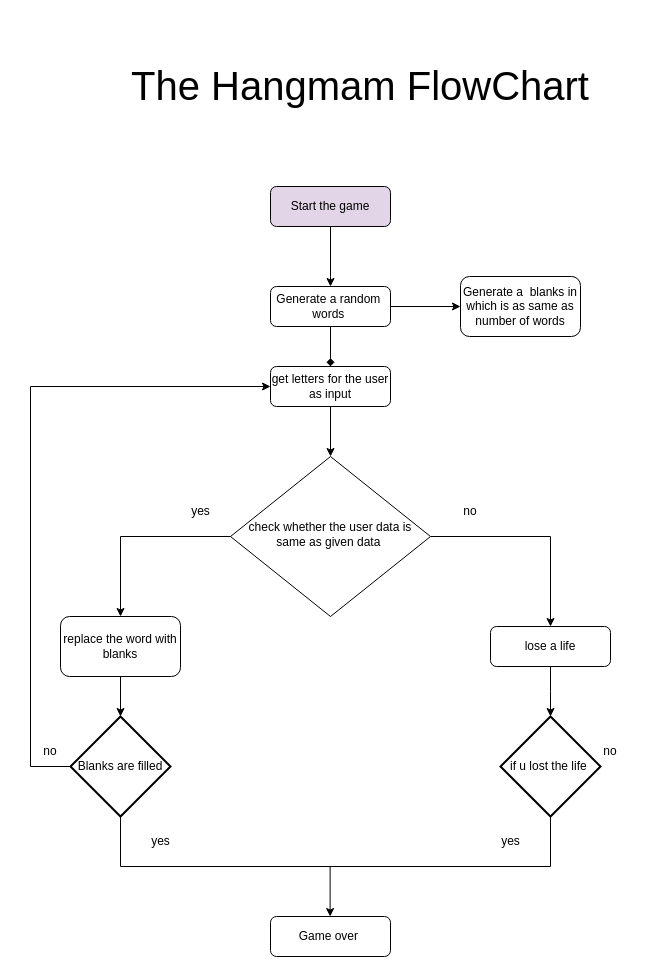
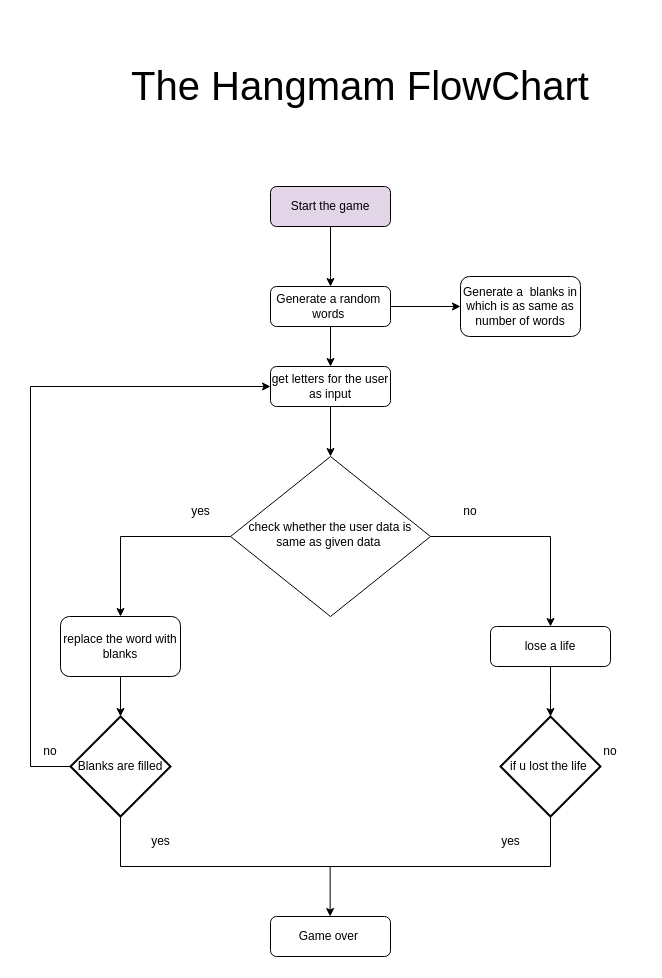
edge "Generate a random words" -> "get letters for the user as input": arrowhead diamond -> classic
